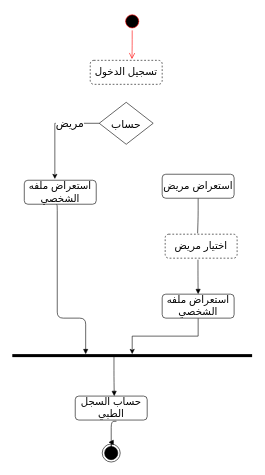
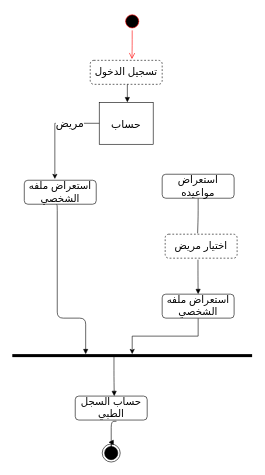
edge "تسجيل الدخول" -> "حساب": added
node "حساب": shape diamond -> rectangle
node "استعراض مريض": label "استعراض مريض" -> "استعراض مواعيده"
